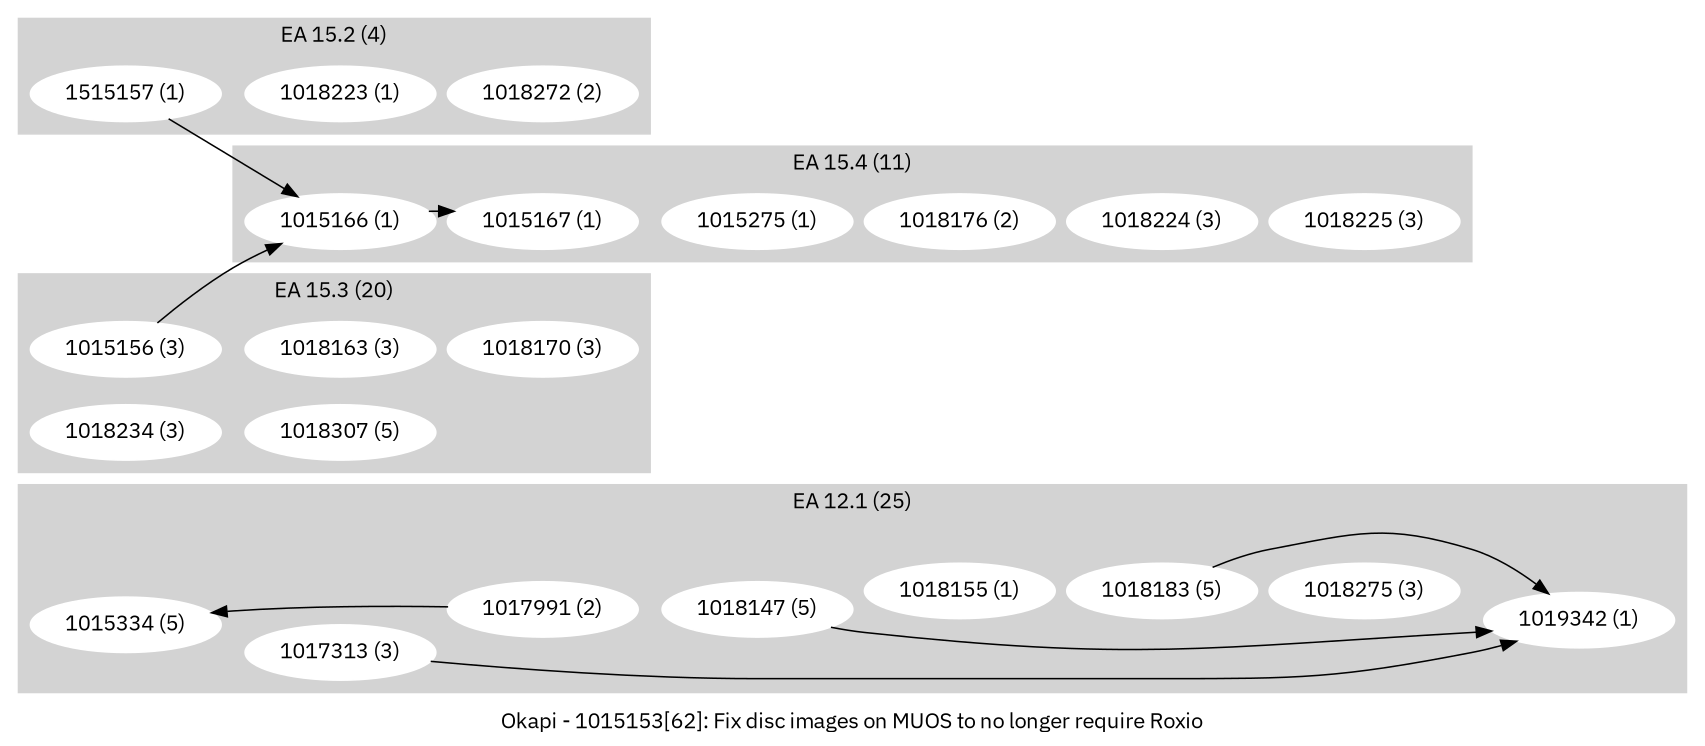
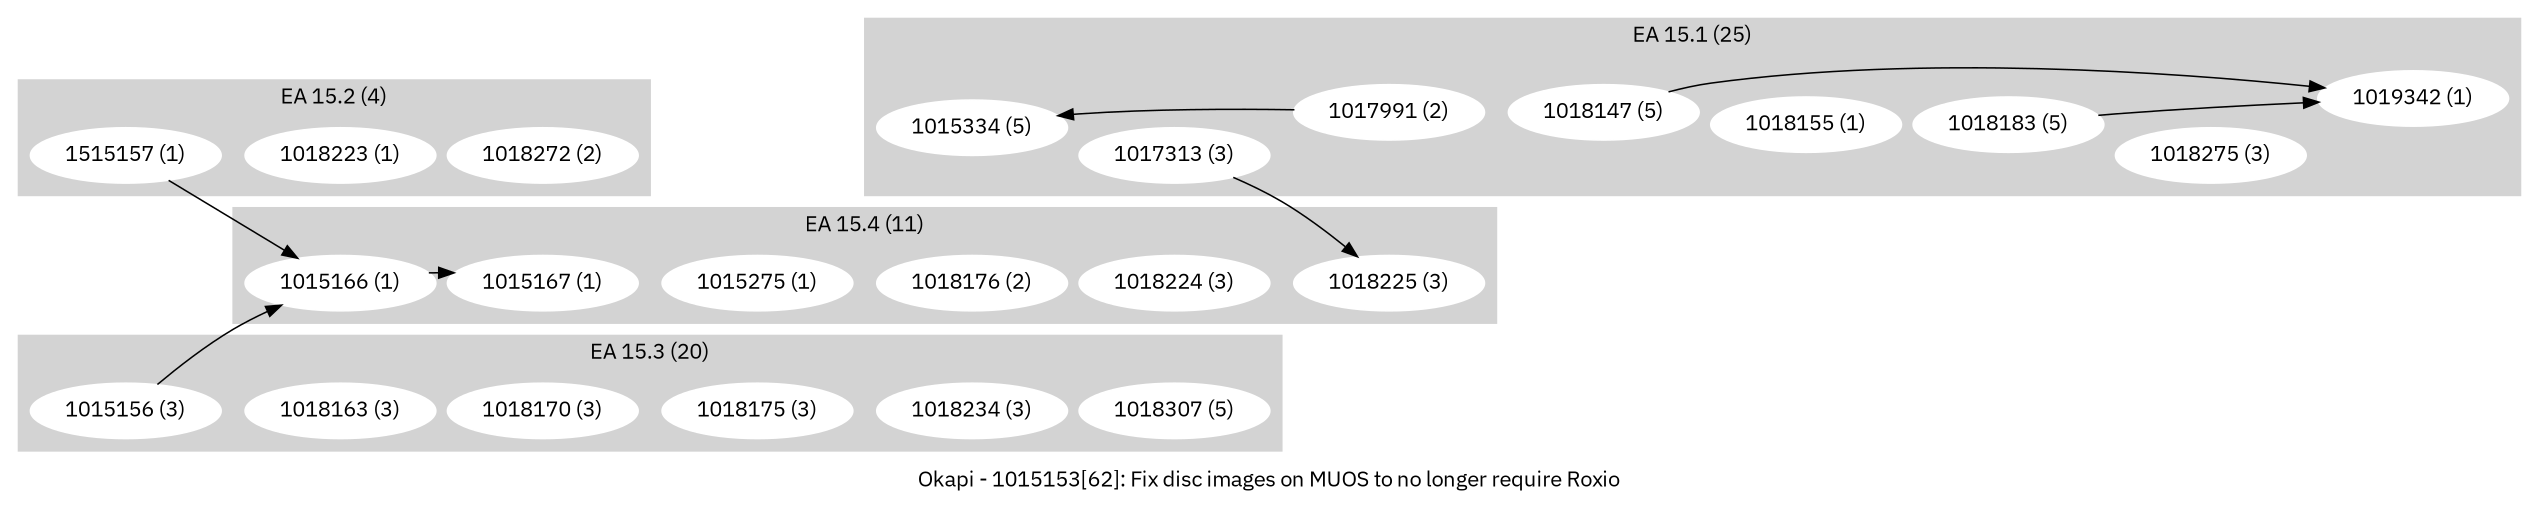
node "1018175 (3)": added
cluster "EA 12.1 (25)": label "EA 12.1 (25)" -> "EA 15.1 (25)"
edge "1017313 (3)" -> "1019342 (1)": now "1017313 (3)" -> "1018225 (3)"
